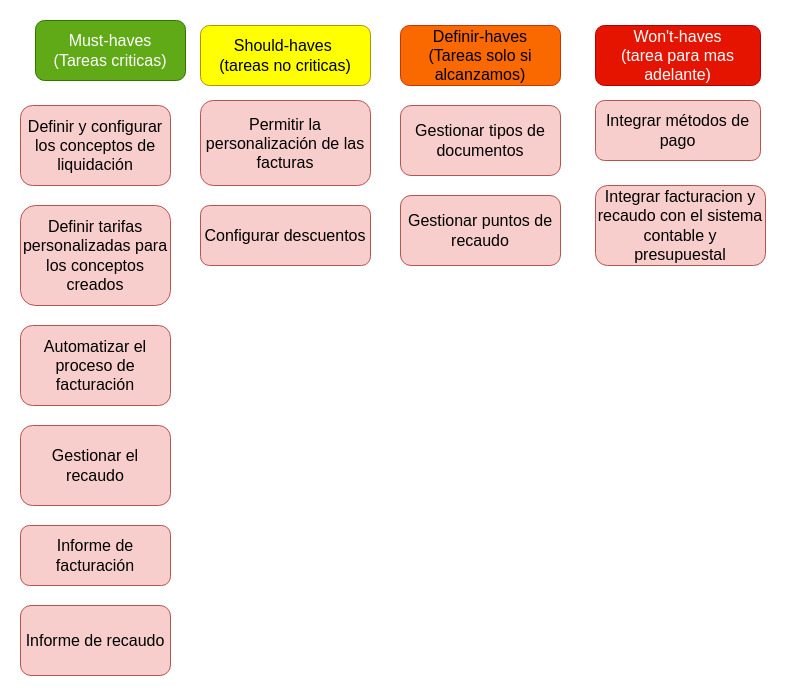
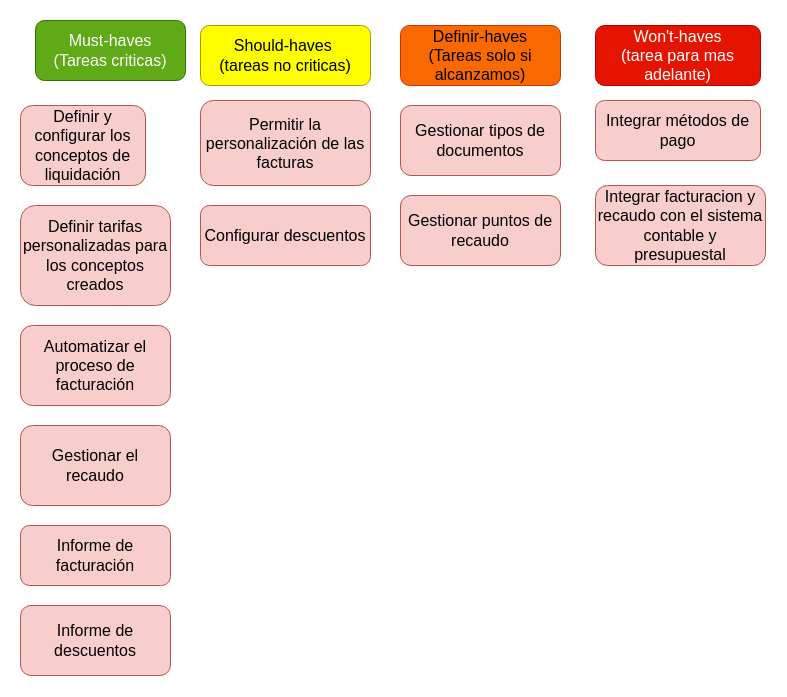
node "Definir y configurar los conceptos de liquidación": size 150x80 -> 125x80
node "Informe de recaudo": label "Informe de recaudo" -> "Informe de descuentos"
